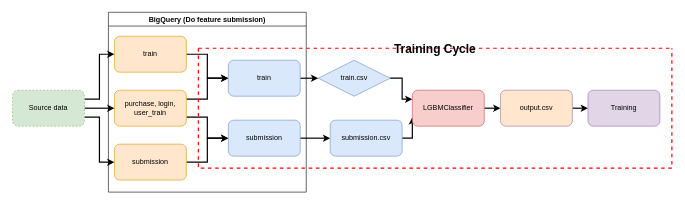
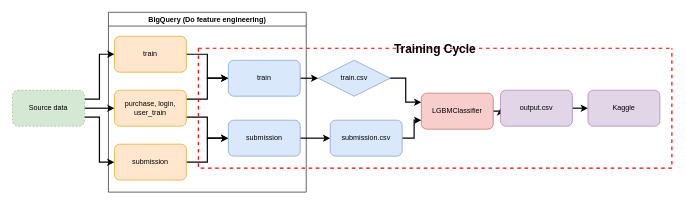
node "BigQuery (Do feature submission)": label "BigQuery (Do feature submission)" -> "BigQuery (Do feature engineering)"
node "LGBMClassifier": moved (449, 108) -> (458, 111)
node "output.csv": fillcolor #ffe6cc -> #e1d5e7
node "Training": label "Training" -> "Kaggle"
